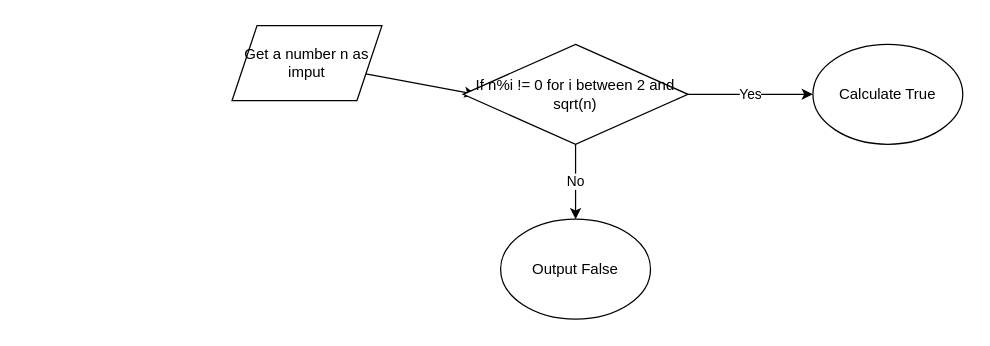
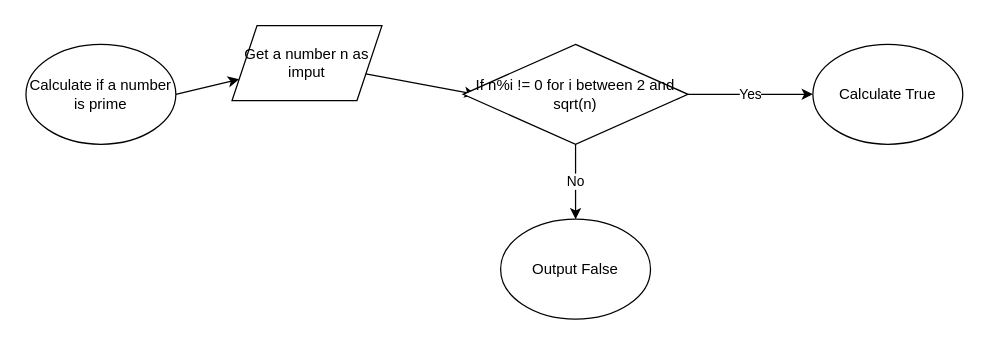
edge "Calculate if a number is prime" -> "Get a number n as imput": added
node "Calculate if a number is prime": added
